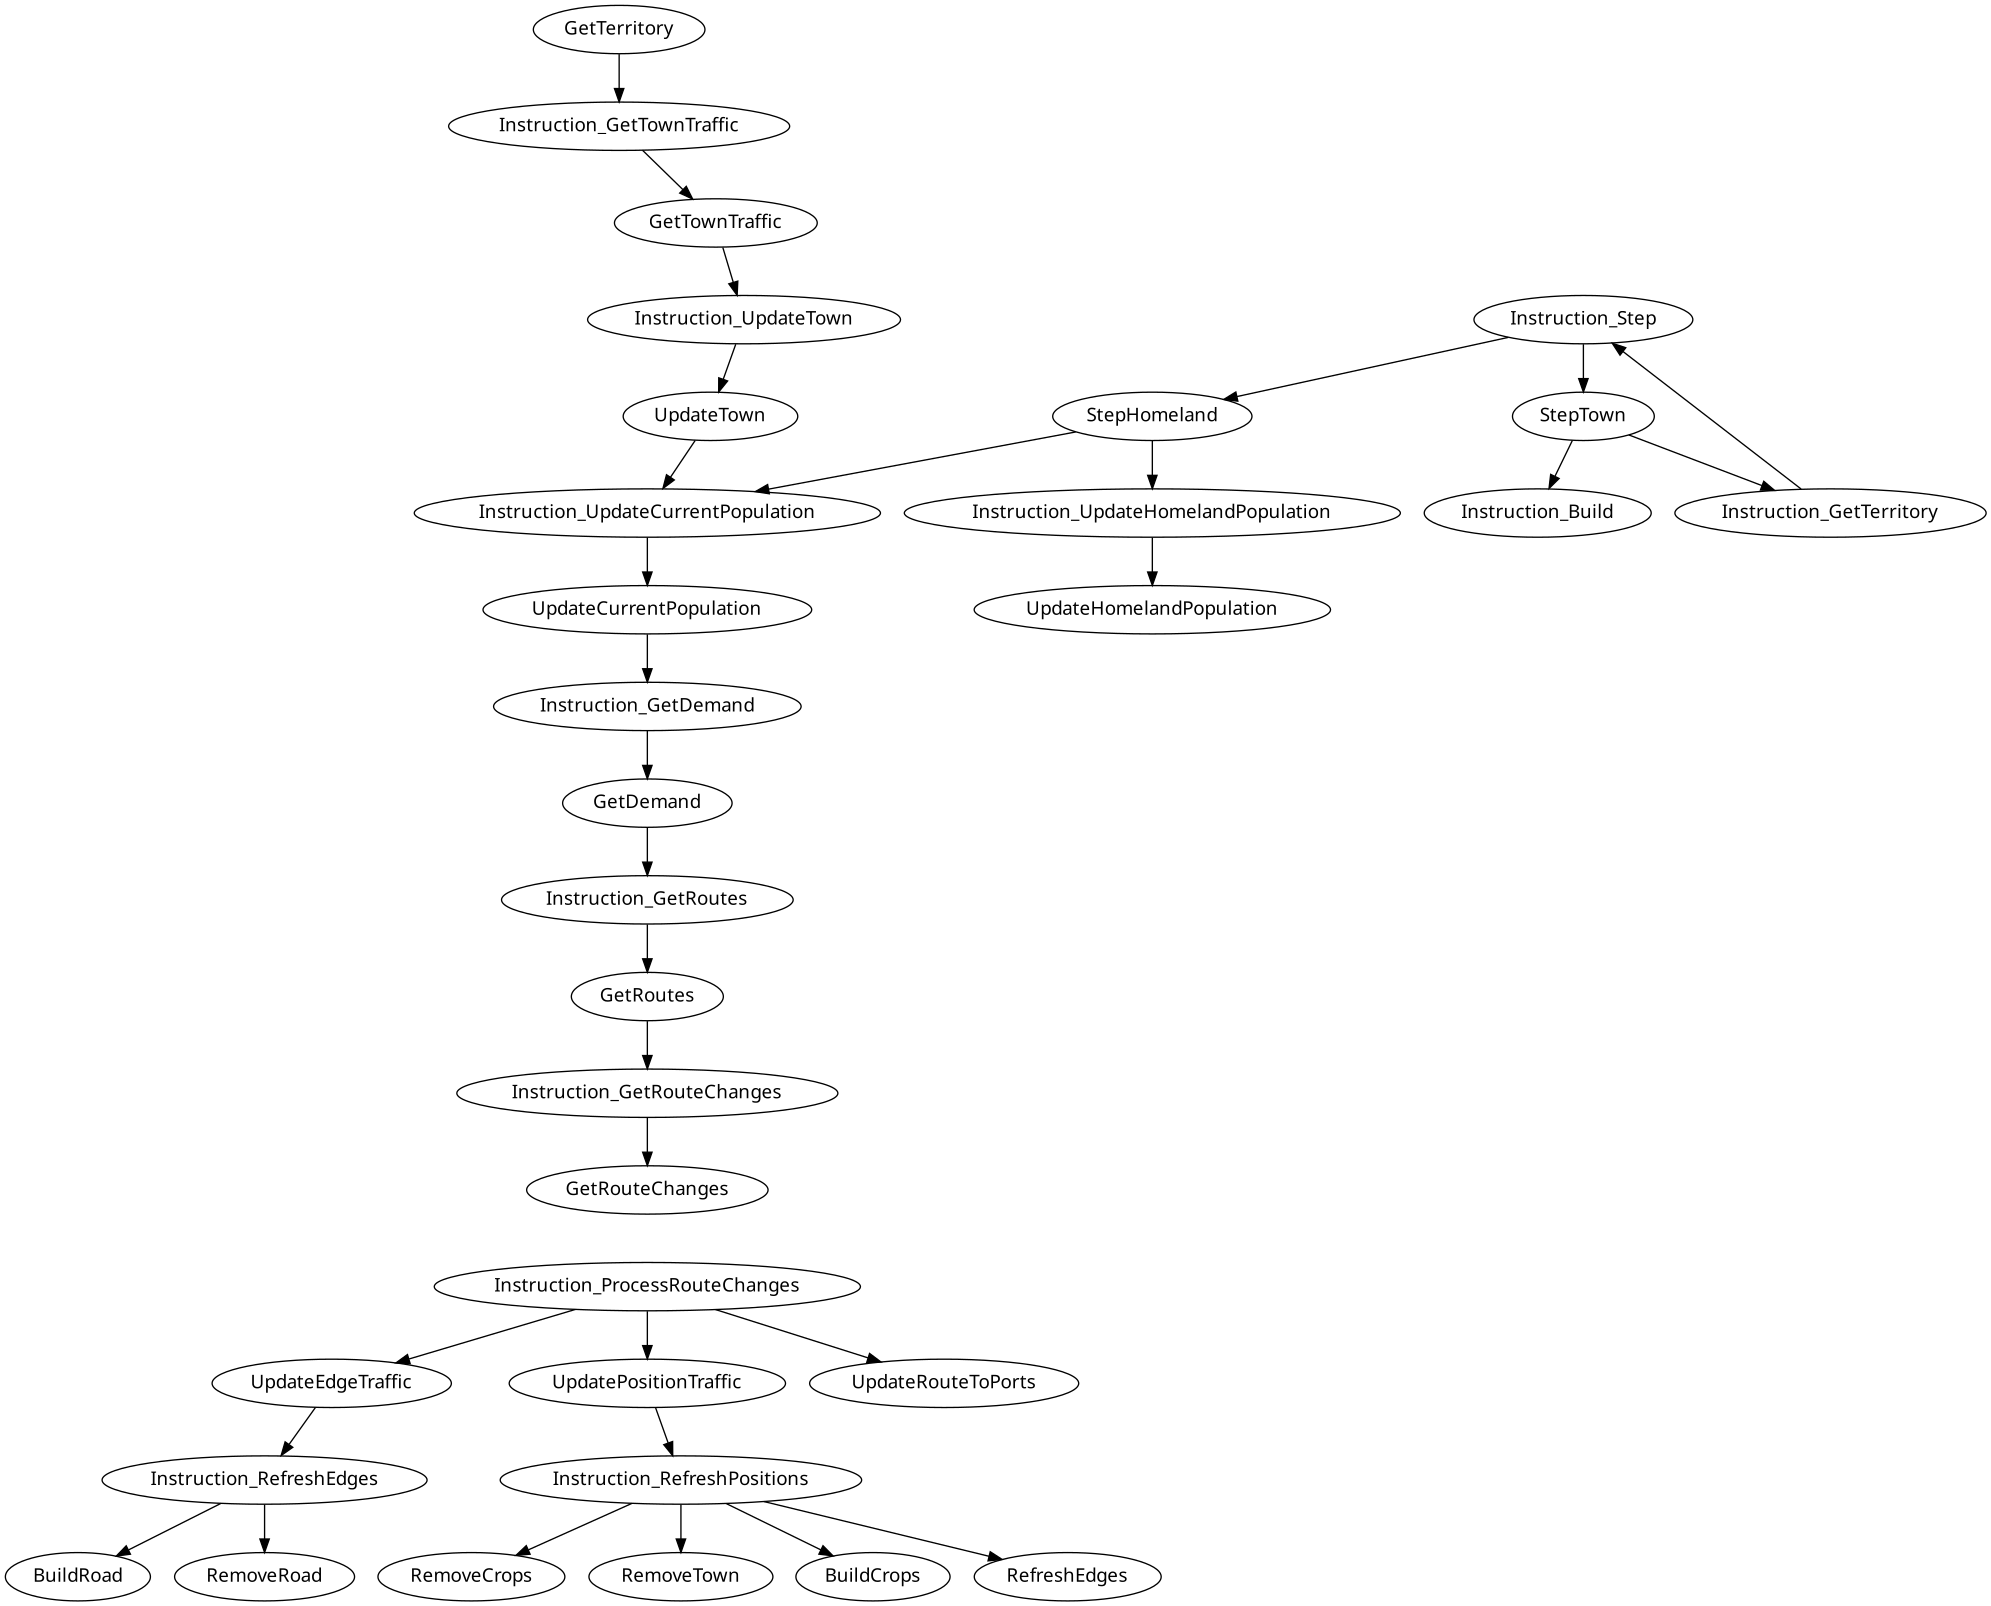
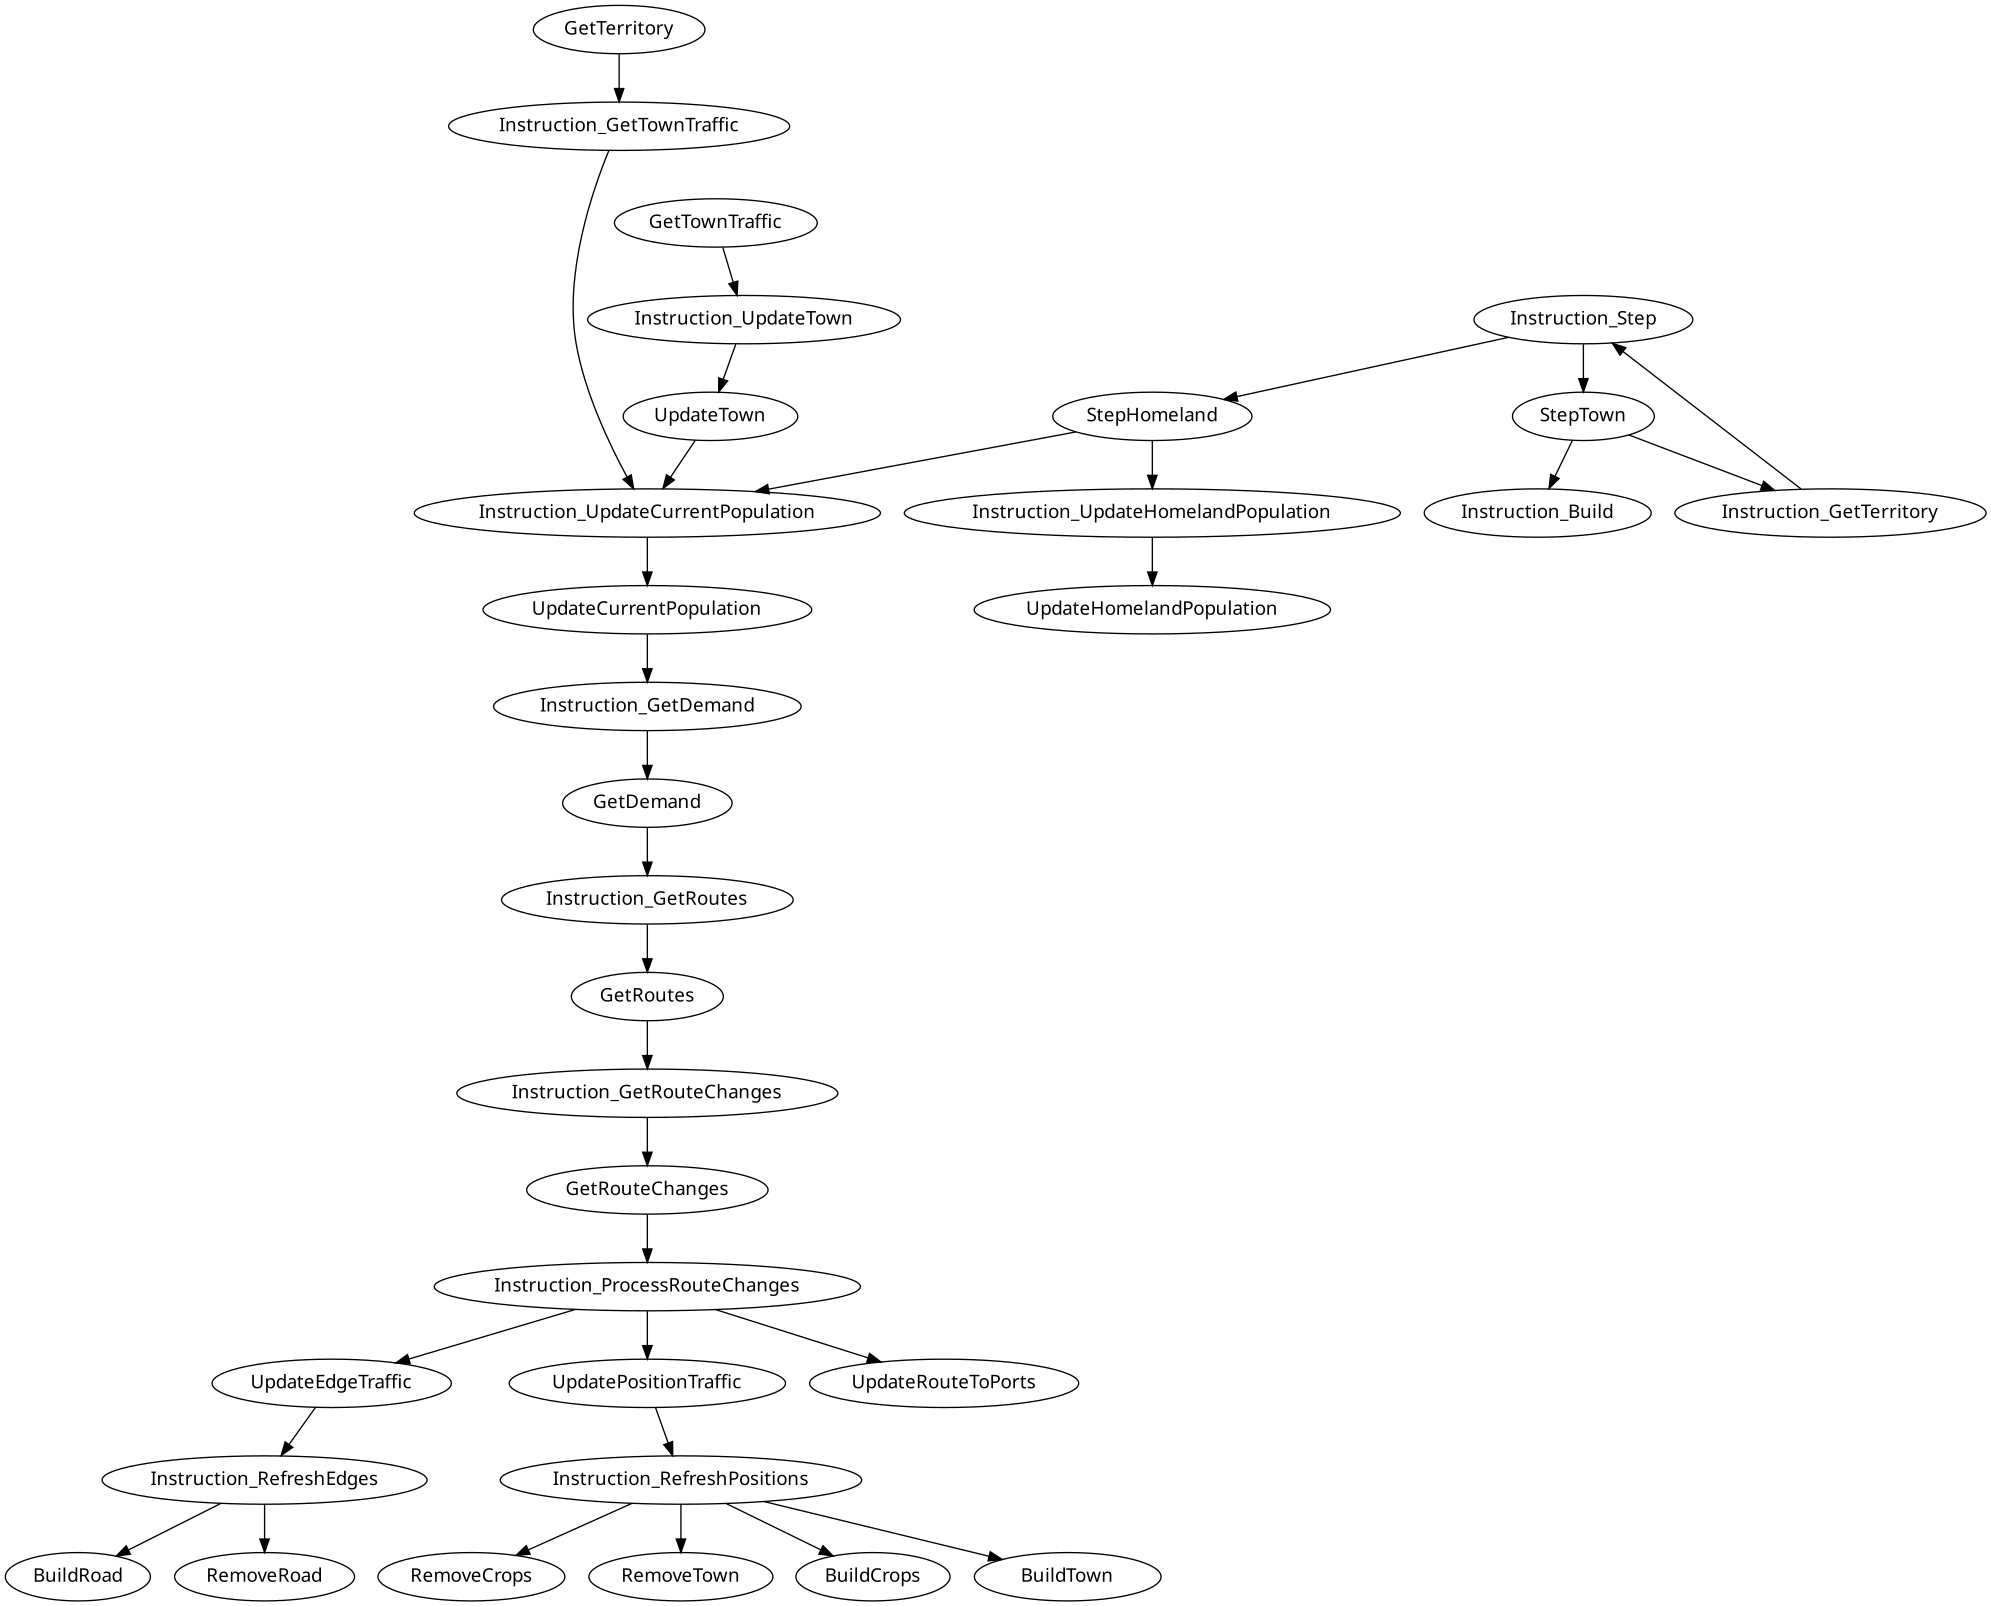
edge "Instruction_GetTownTraffic" -> "GetTownTraffic": now "Instruction_GetTownTraffic" -> "Instruction_UpdateCurrentPopulation"
edge "GetRouteChanges" -> "Instruction_ProcessRouteChanges": added
node "RefreshEdges": label "RefreshEdges" -> "BuildTown"
